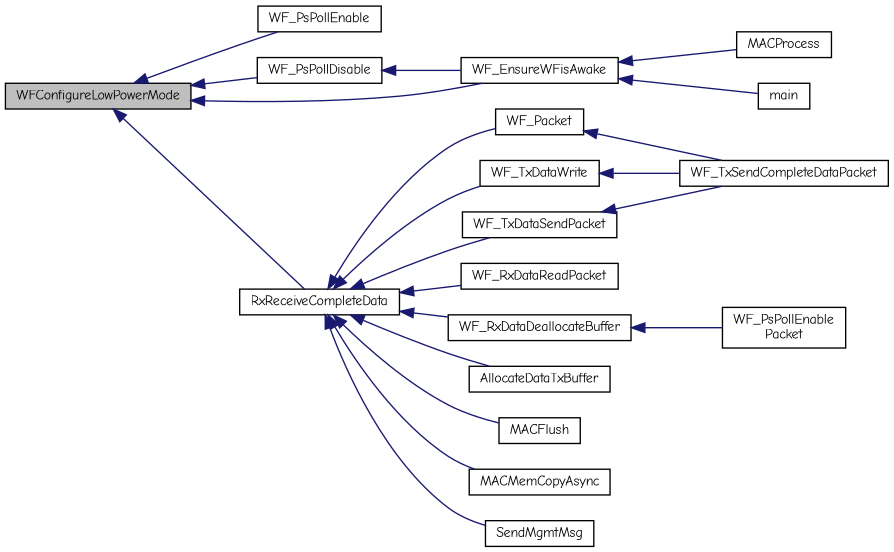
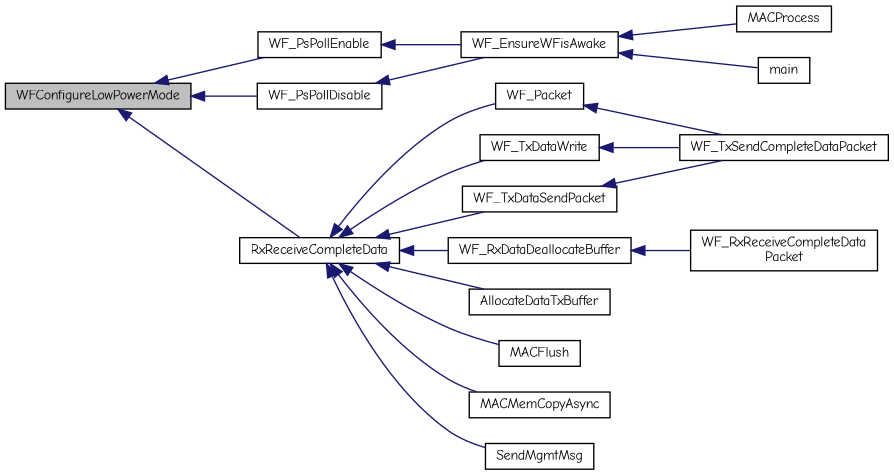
edge "WF_EnsureWFisAwake" -> "WFConfigureLowPowerMode": now "WF_EnsureWFisAwake" -> "WF_PsPollEnable"
node "WF_RxDataReadPacket": removed
node "WF_PsPollEnable Packet": label "WF_PsPollEnable Packet" -> "WF_RxReceiveCompleteData Packet"
